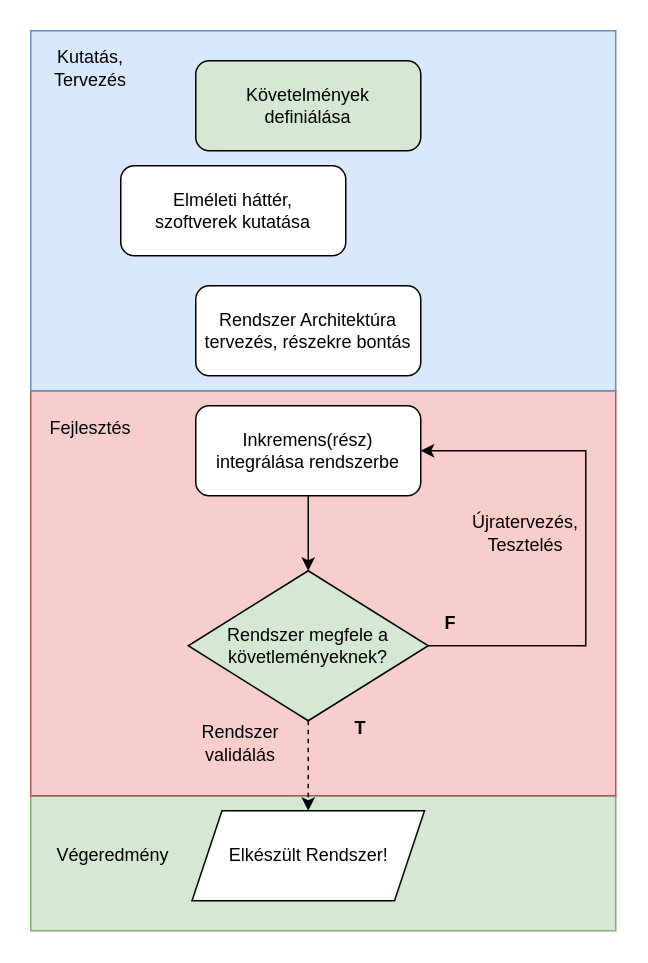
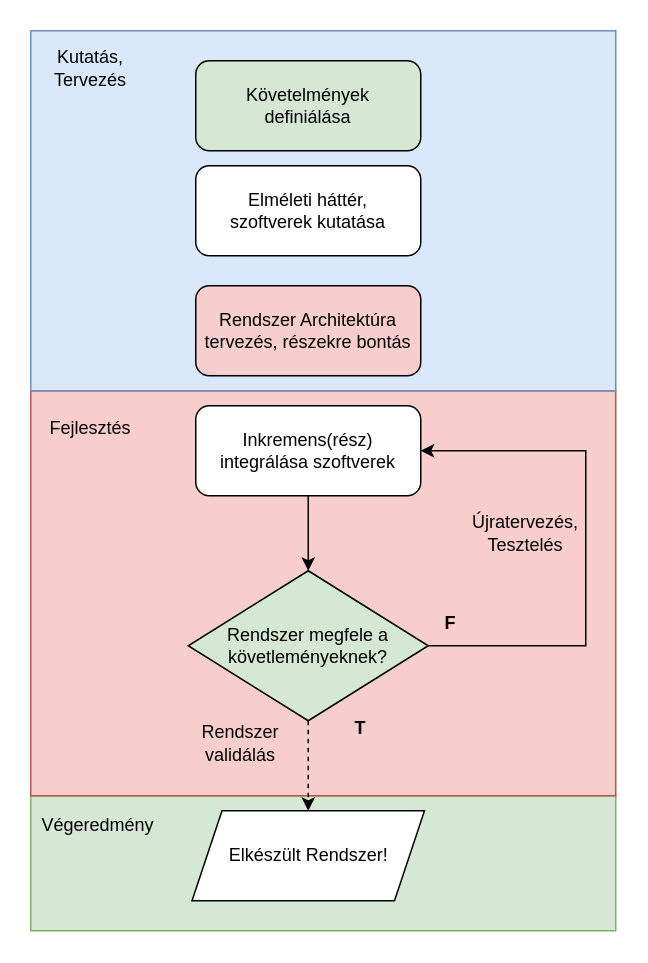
node "Elméleti háttér, szoftverek kutatása": moved (233, 211) -> (308, 211)
node "Rendszer Architektúra tervezés, részekre bontás": fillcolor #ffffff -> #f8cecc
node "Inkremens(rész) integrálása rendszerbe": label "Inkremens(rész) integrálása rendszerbe" -> "Inkremens(rész) integrálása szoftverek"
node "Végeredmény": moved (113, 856) -> (98, 826)
